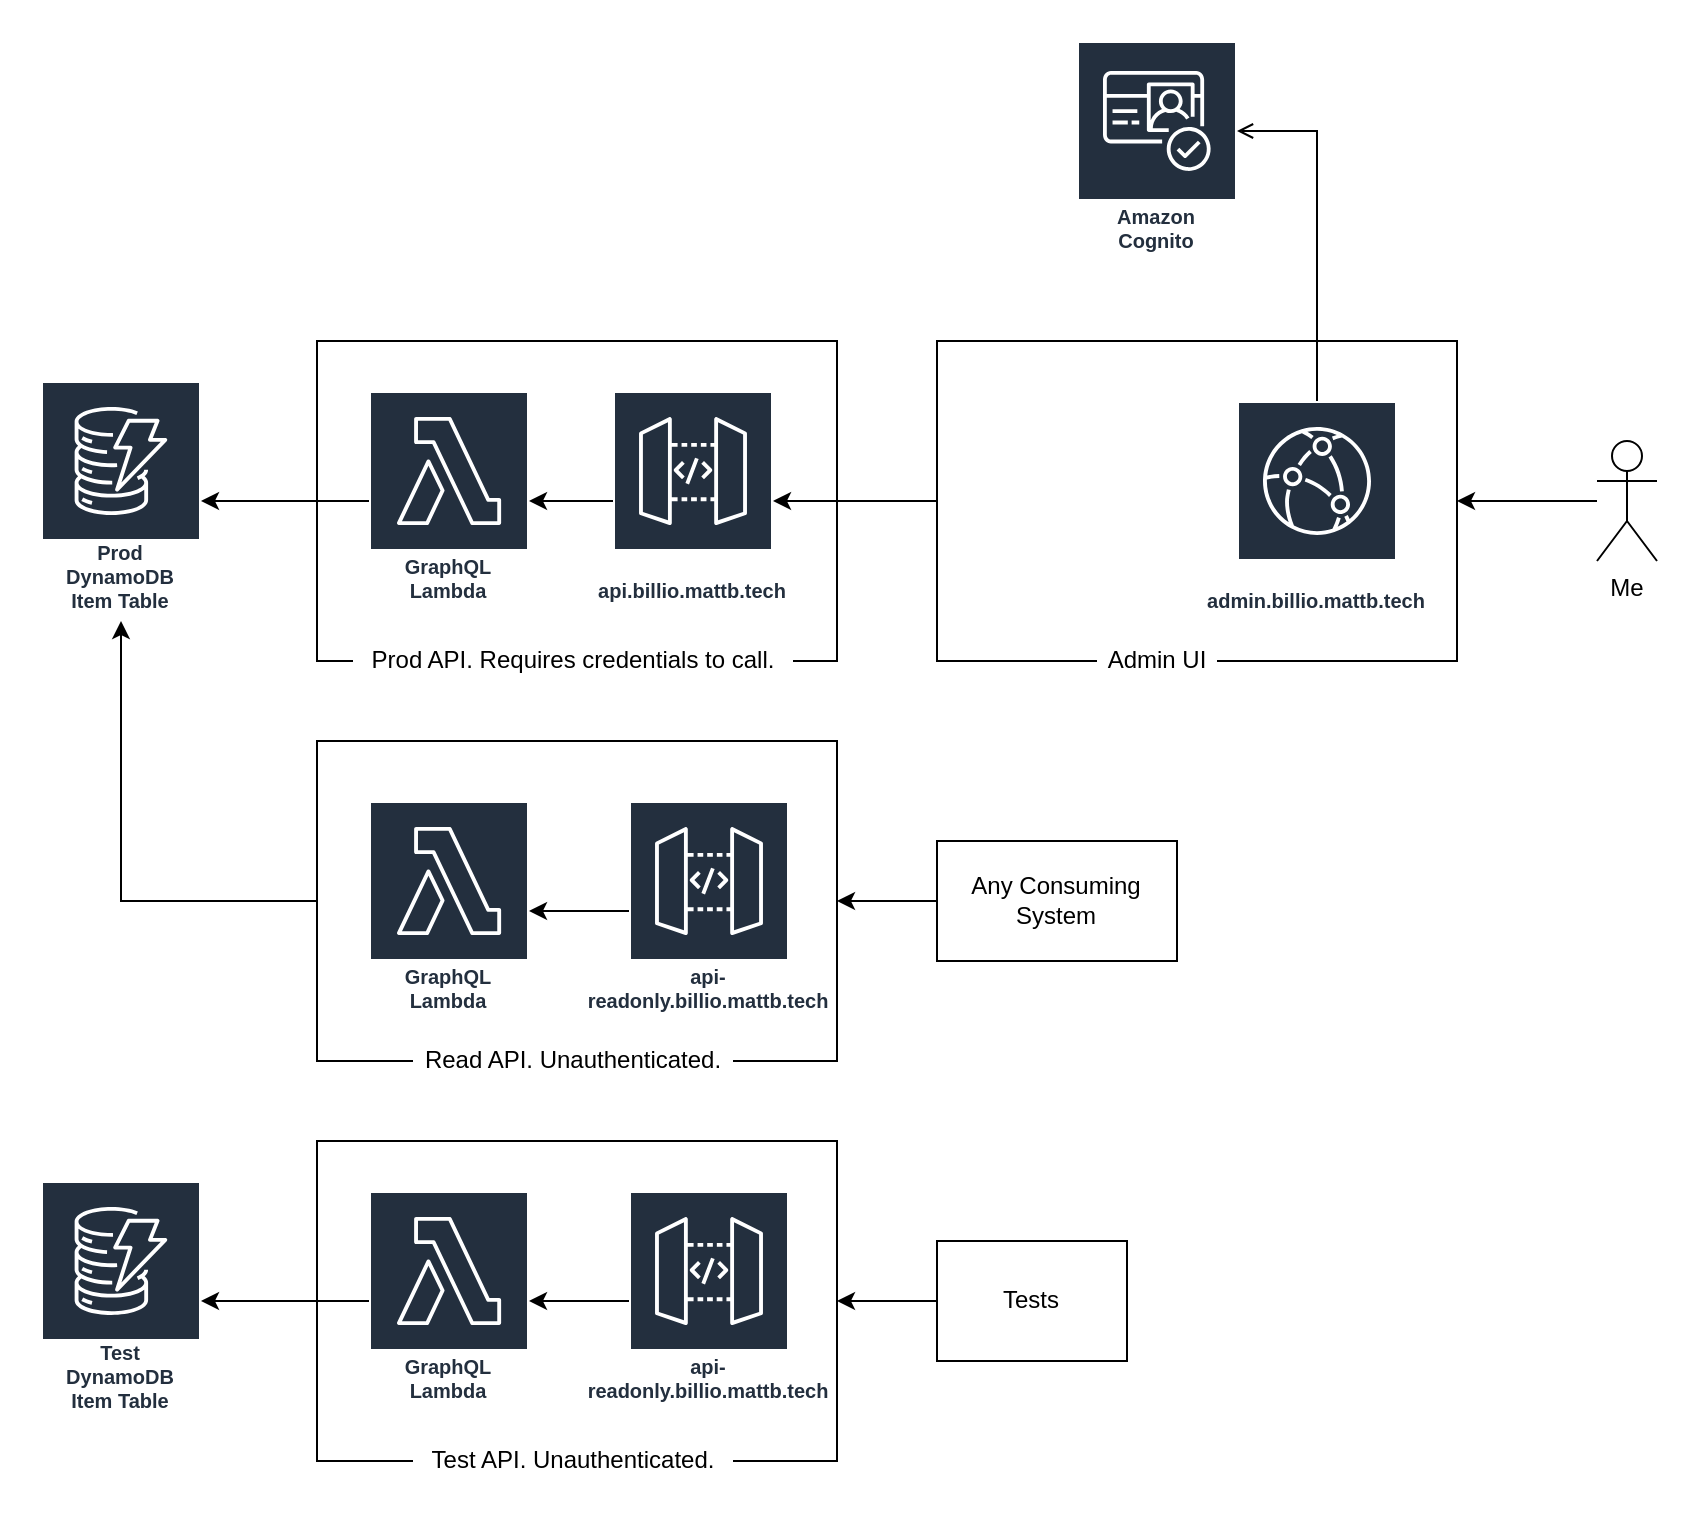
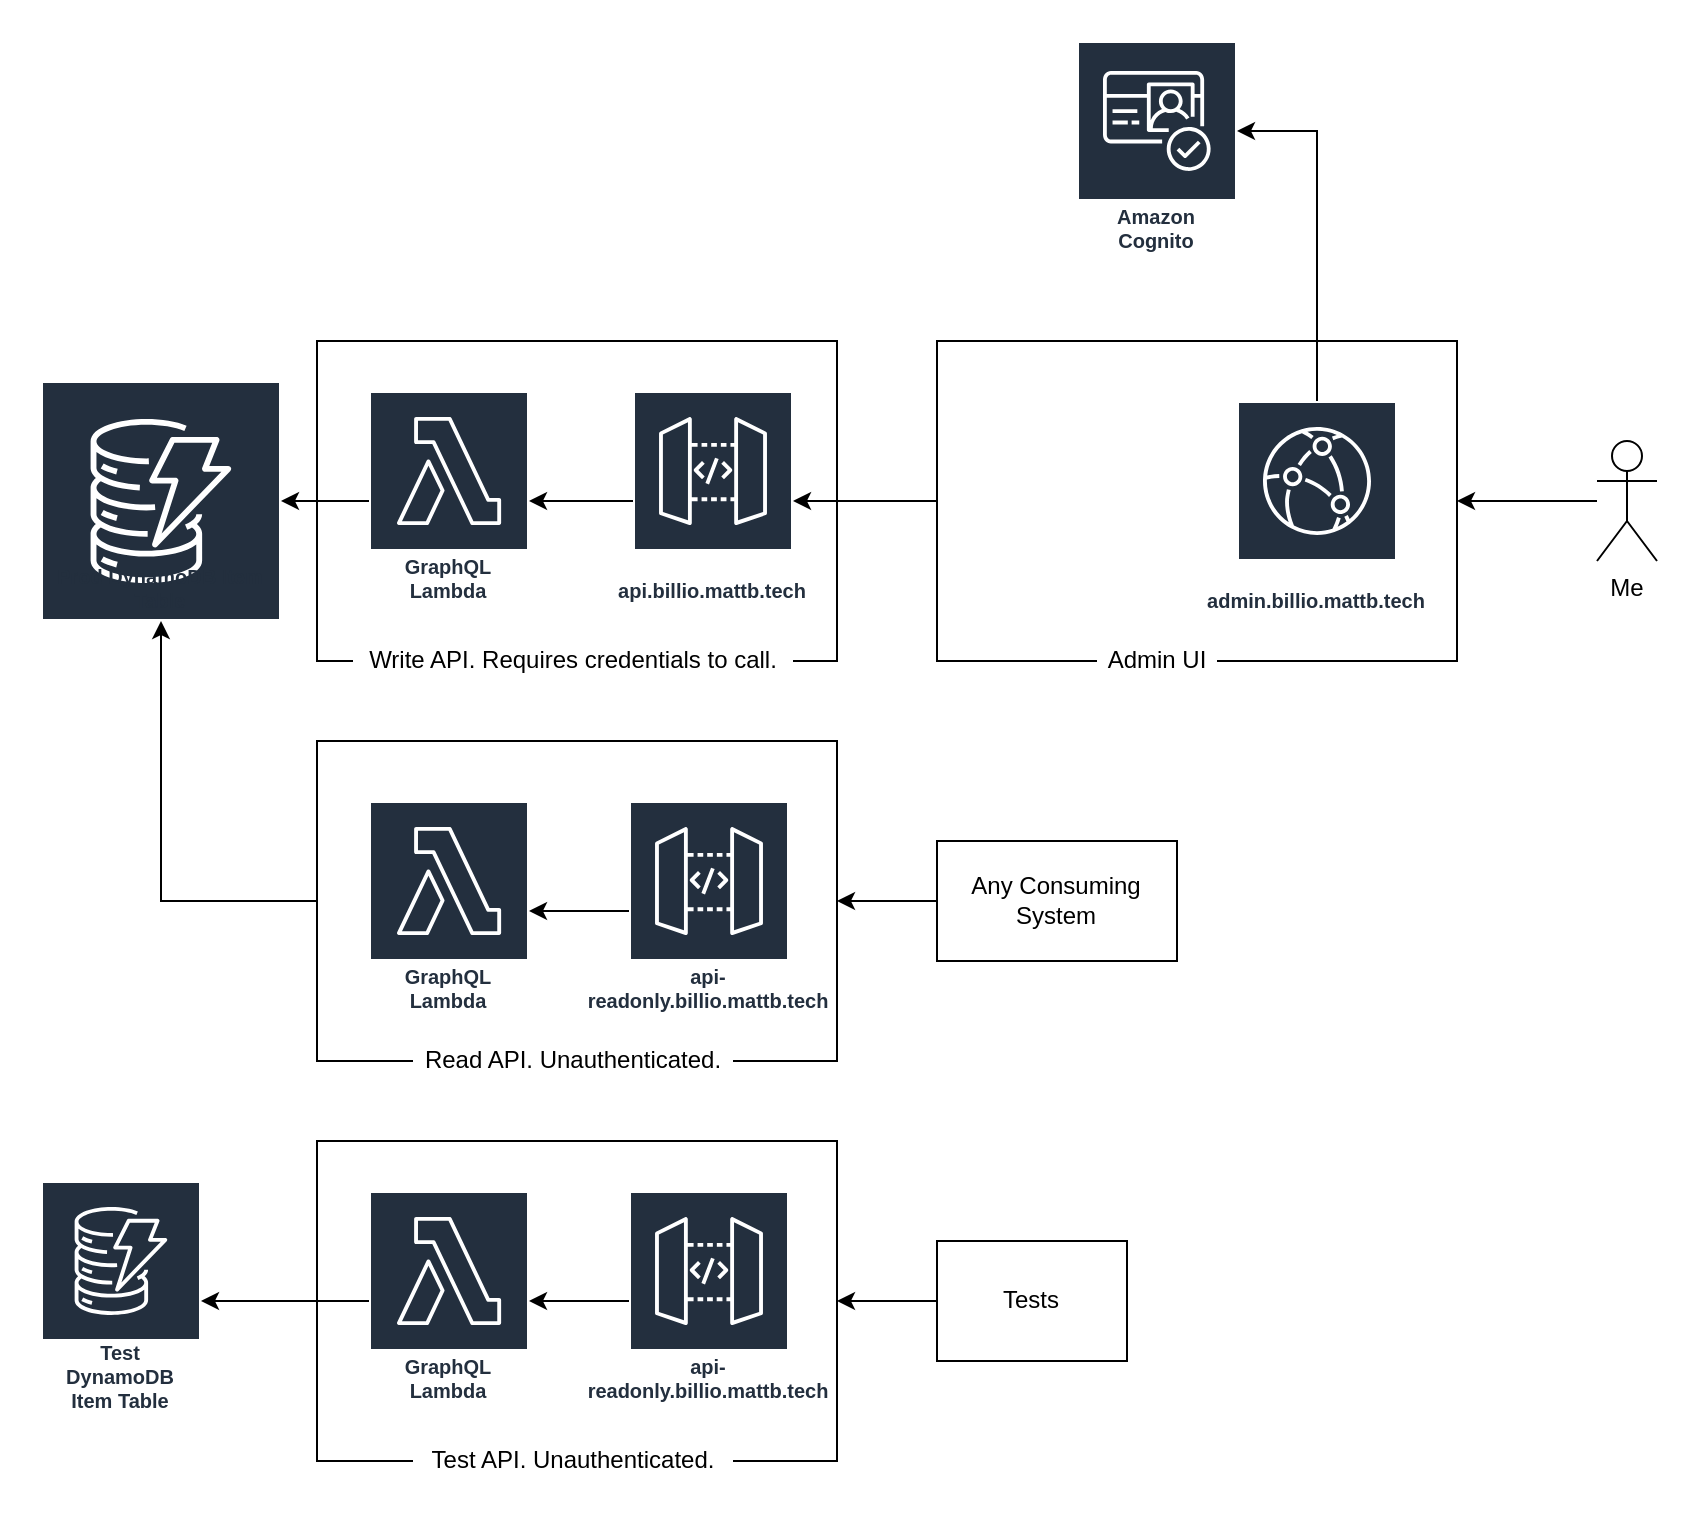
edge "admin.billio.mattb.tech" -> "Amazon Cognito": arrowhead open -> classic
node "Prod DynamoDB Item Table": size 160x240 -> 240x240
node "api.billio.mattb.tech": moved (693, 501) -> (713, 501)
node "Prod API. Requires credentials to call.": label "Prod API. Requires credentials to call." -> "Write API. Requires credentials to call."
